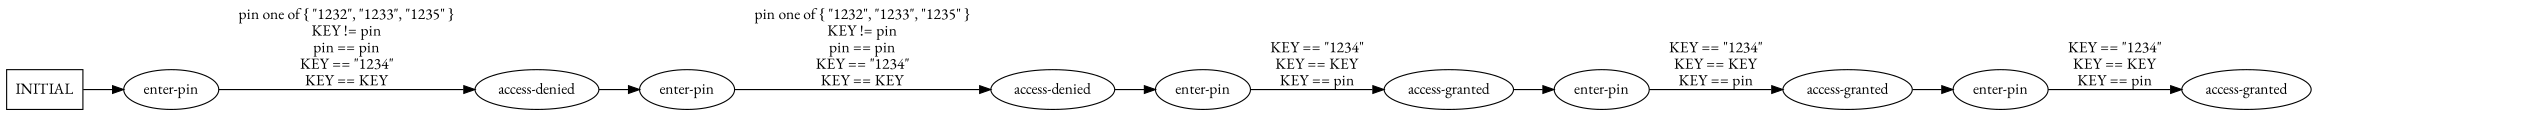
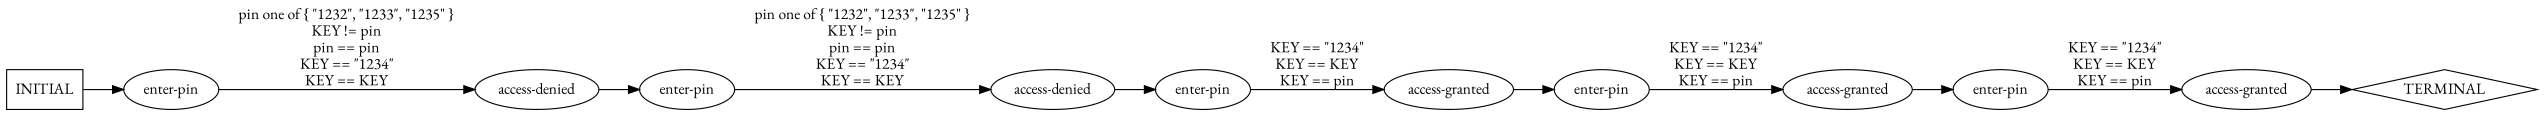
node "TERMINAL": added
